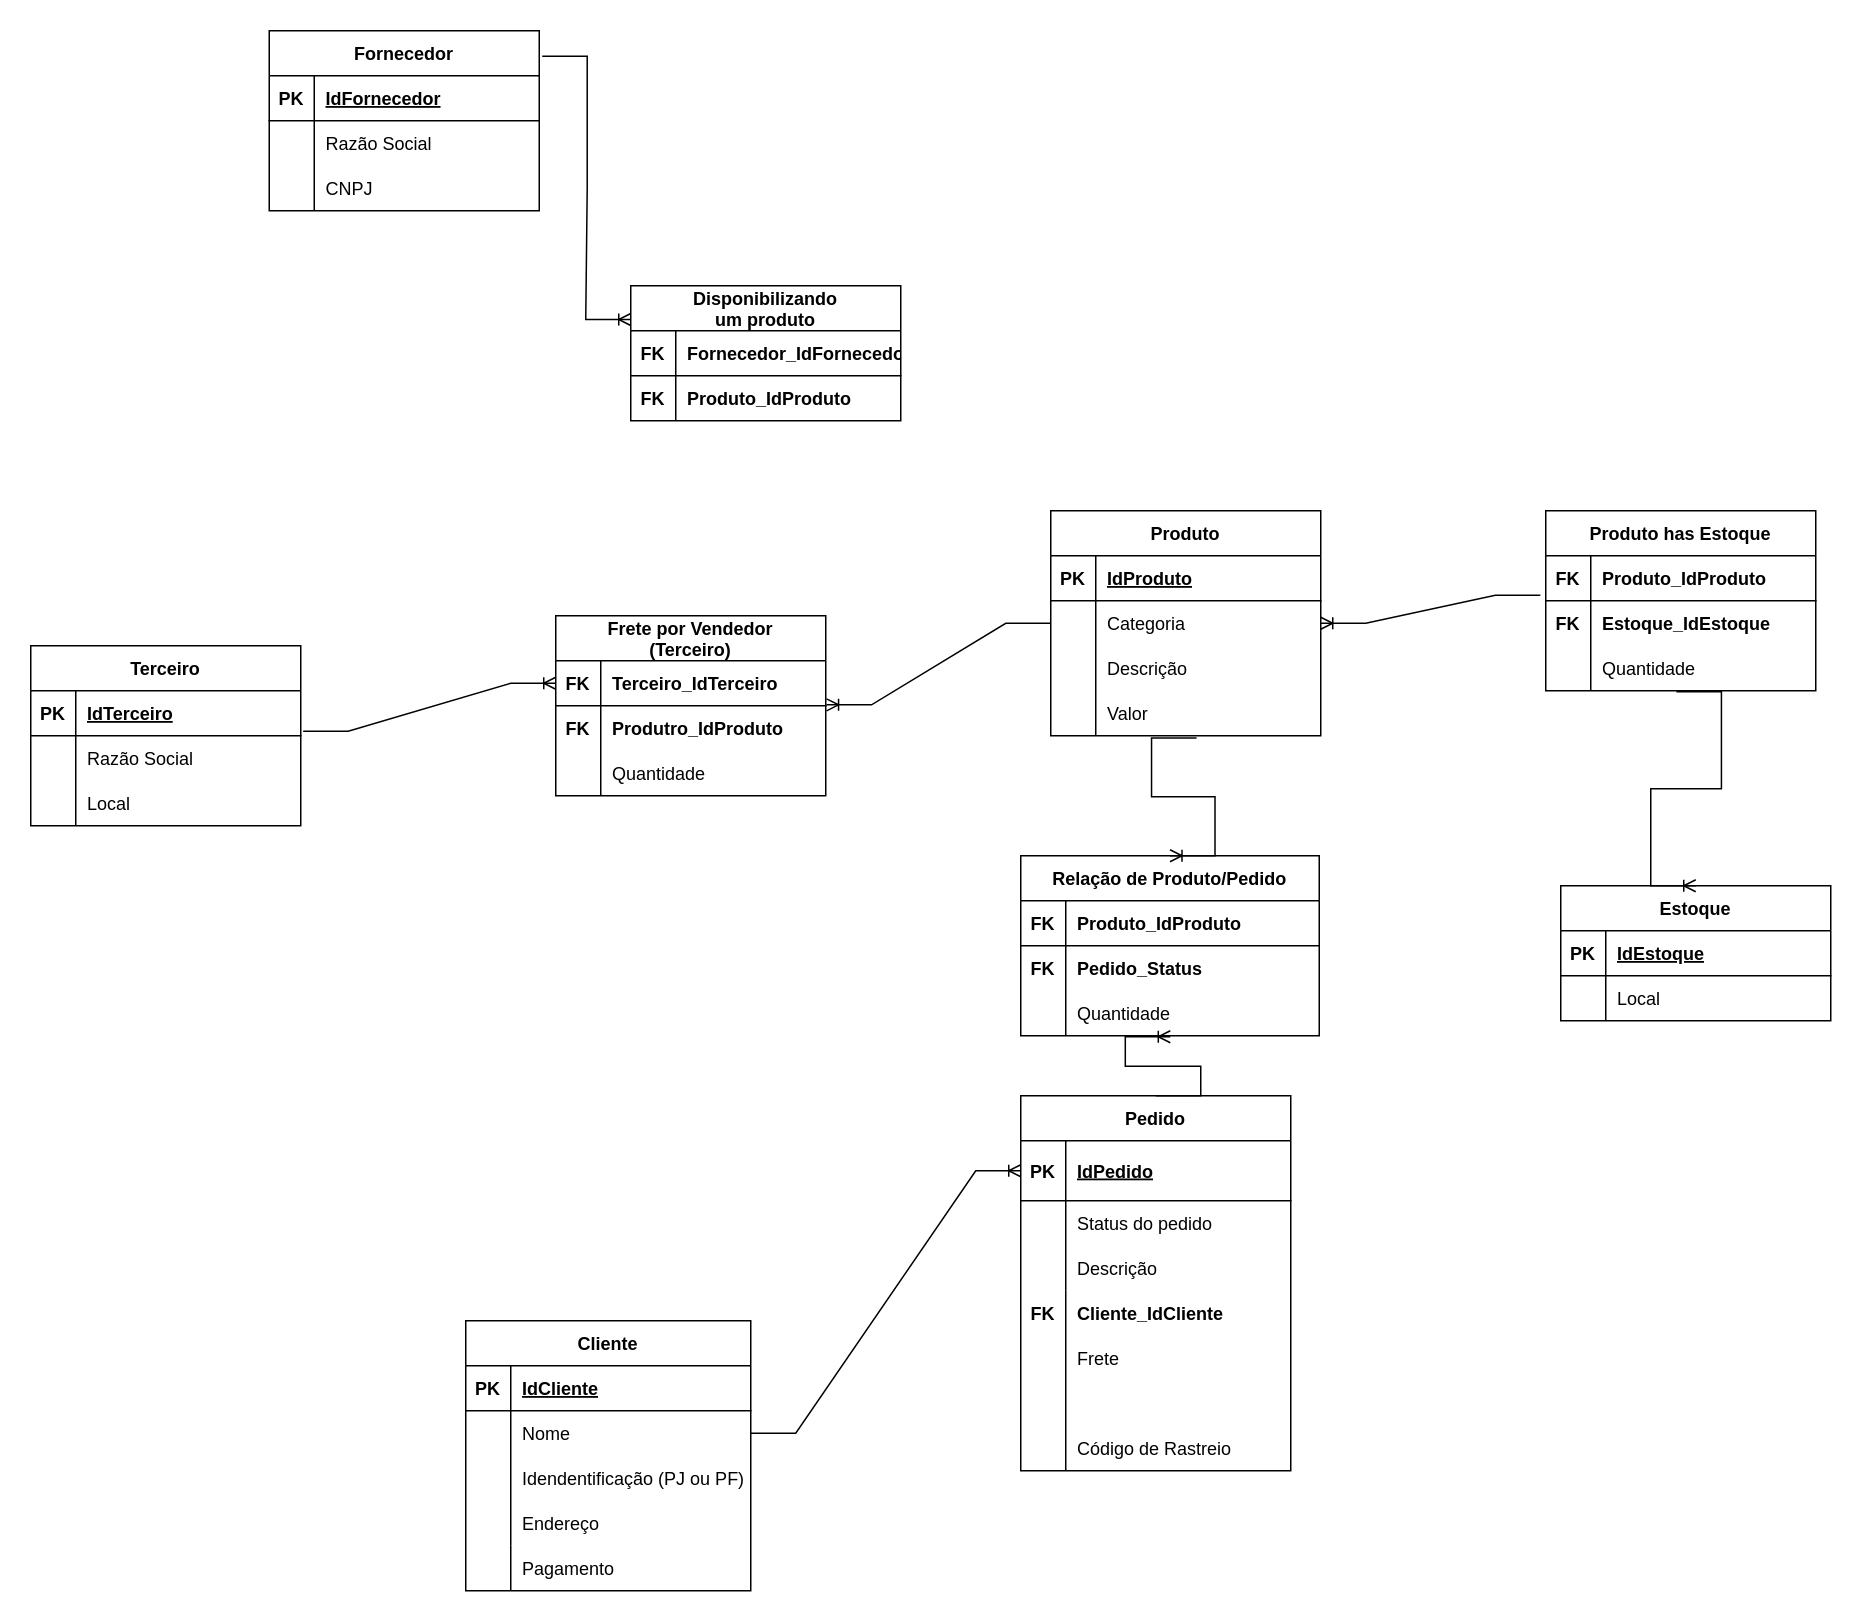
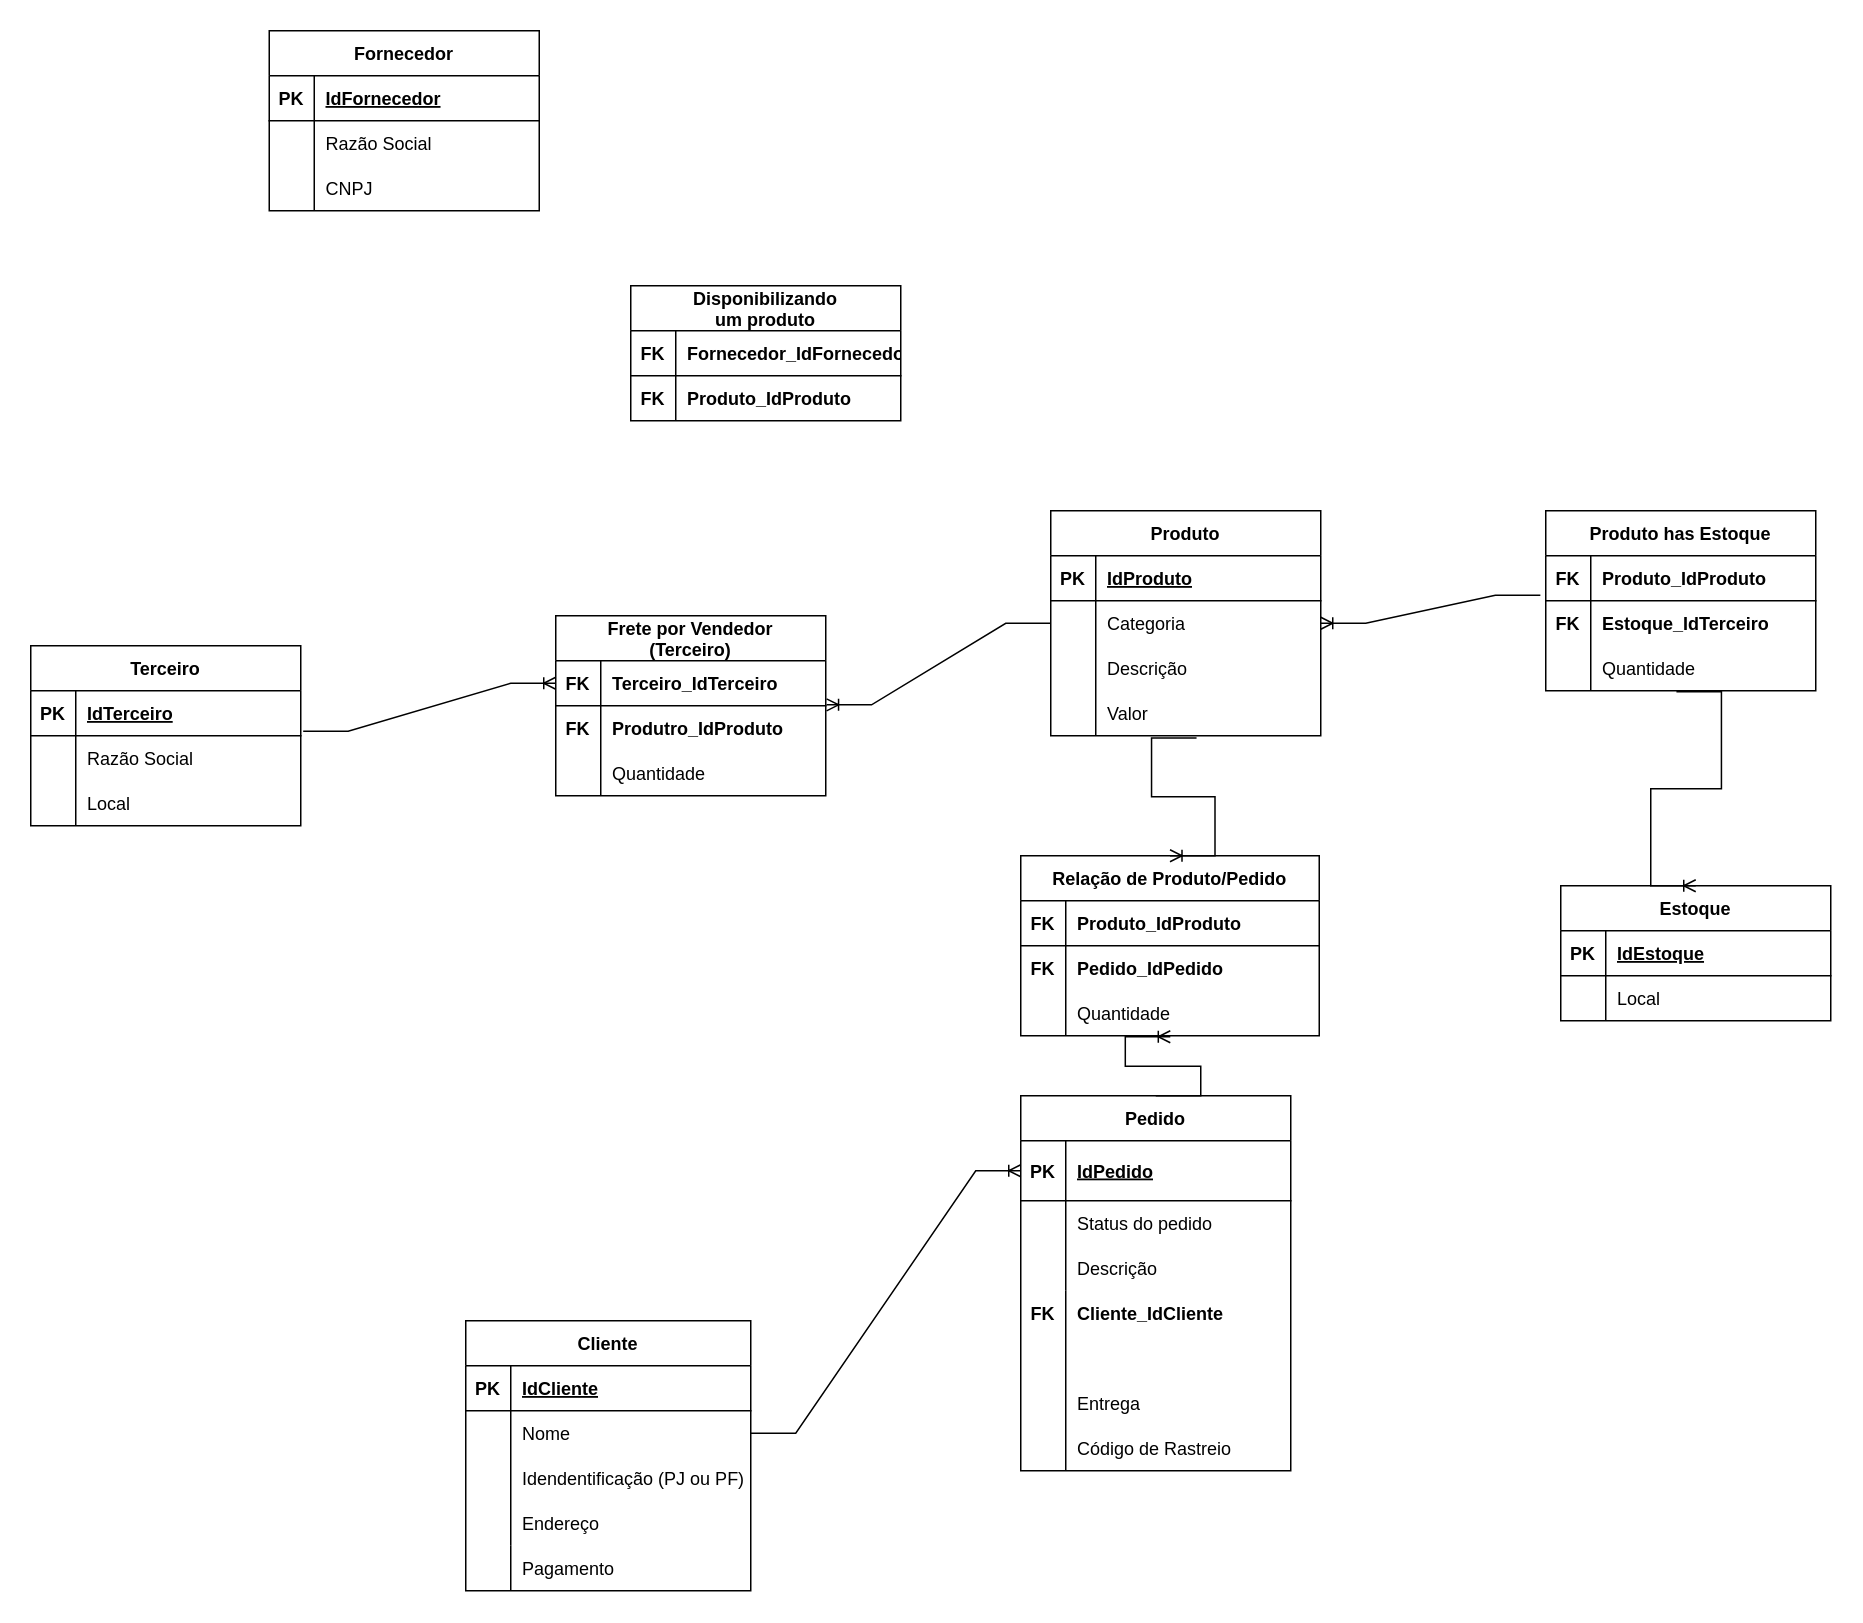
edge "Fornecedor" -> "Disponibilizando um produto": removed
node "Estoque_IdEstoque": label "Estoque_IdEstoque" -> "Estoque_IdTerceiro"
node "Pedido_Status": label "Pedido_Status" -> "Pedido_IdPedido"
node "Frete": removed
node "Entrega": added
